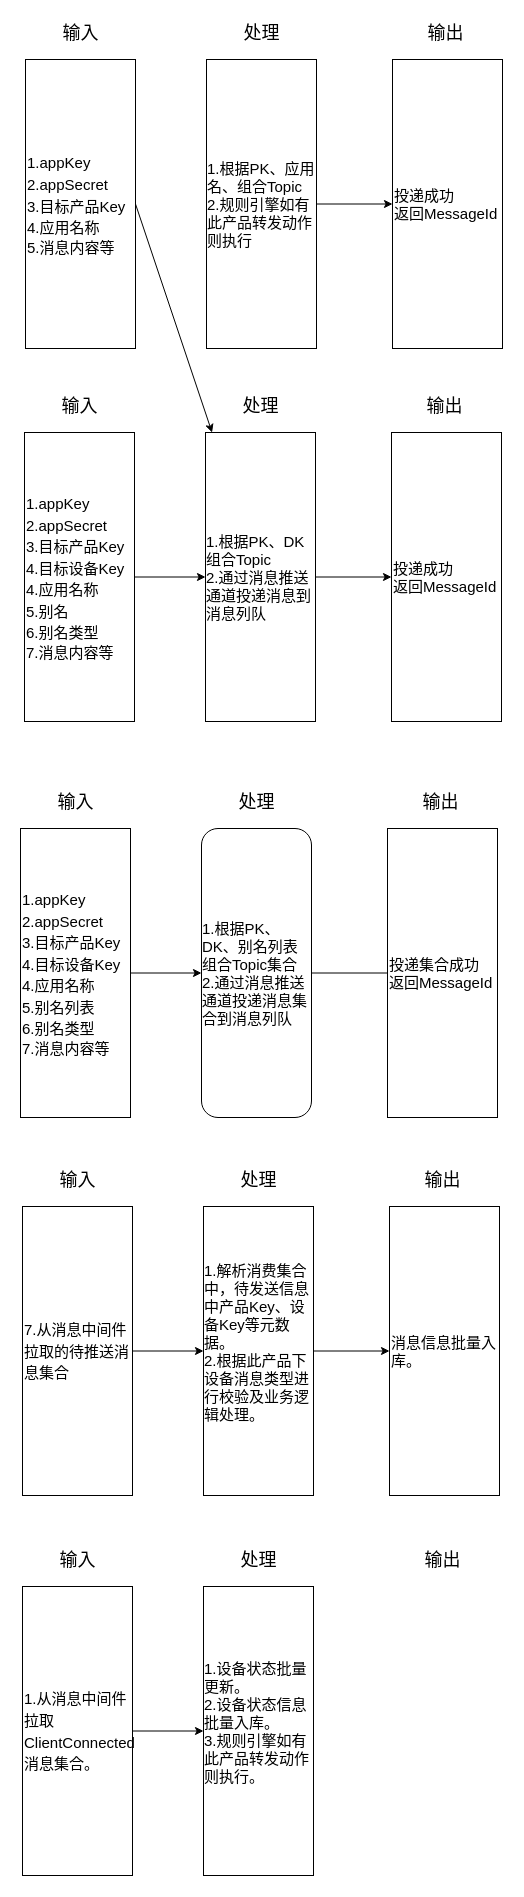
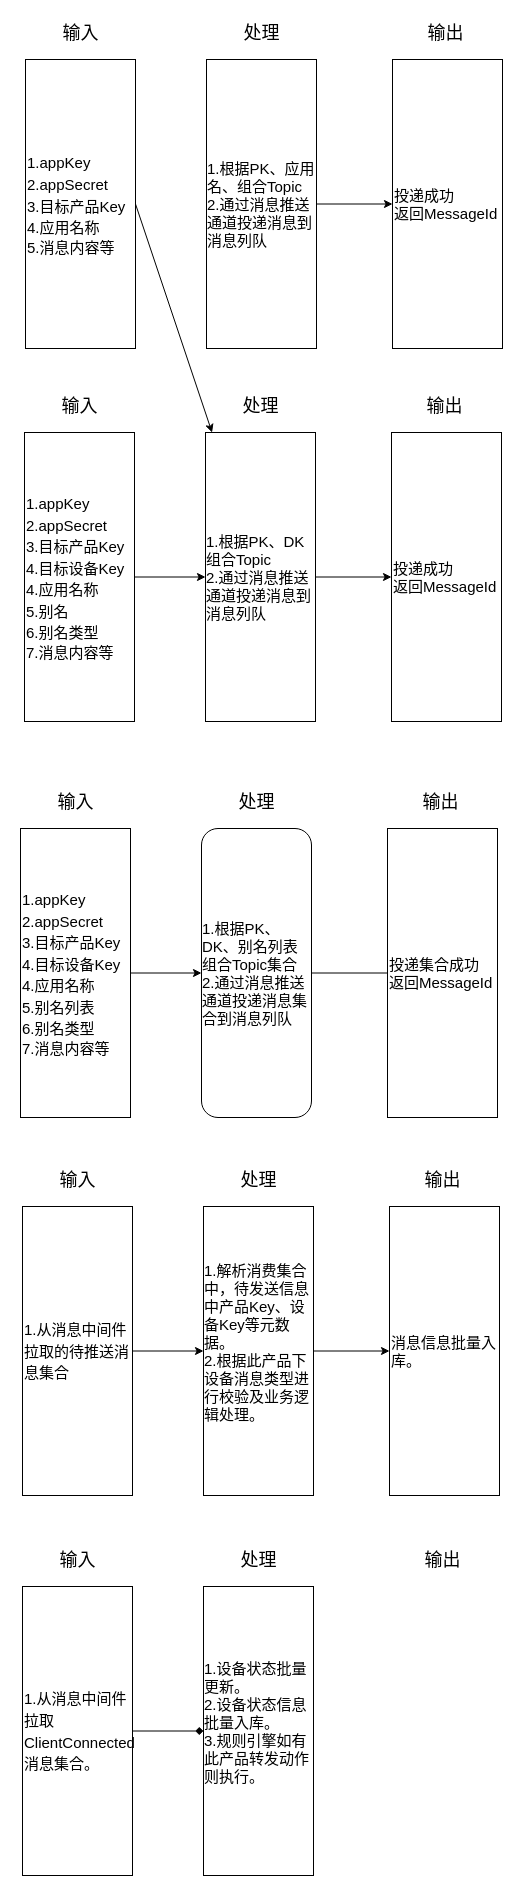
node "1.根据PK、应用名、组合Topic 2.规则引擎如有此产品转发动作则执行": label "1.根据PK、应用名、组合Topic 2.规则引擎如有此产品转发动作则执行" -> "1.根据PK、应用名、组合Topic 2.通过消息推送通道投递消息到消息列队"
node "7.从消息中间件拉取的待推送消息集合": label "7.从消息中间件拉取的待推送消息集合" -> "1.从消息中间件拉取的待推送消息集合"
edge "1.从消息中间件拉取ClientConnected消息集合。" -> "1.设备状态批量更新。 2.设备状态信息批量入库。 3.规则引擎如有此产品转发动作则执行。": arrowhead classic -> diamond
